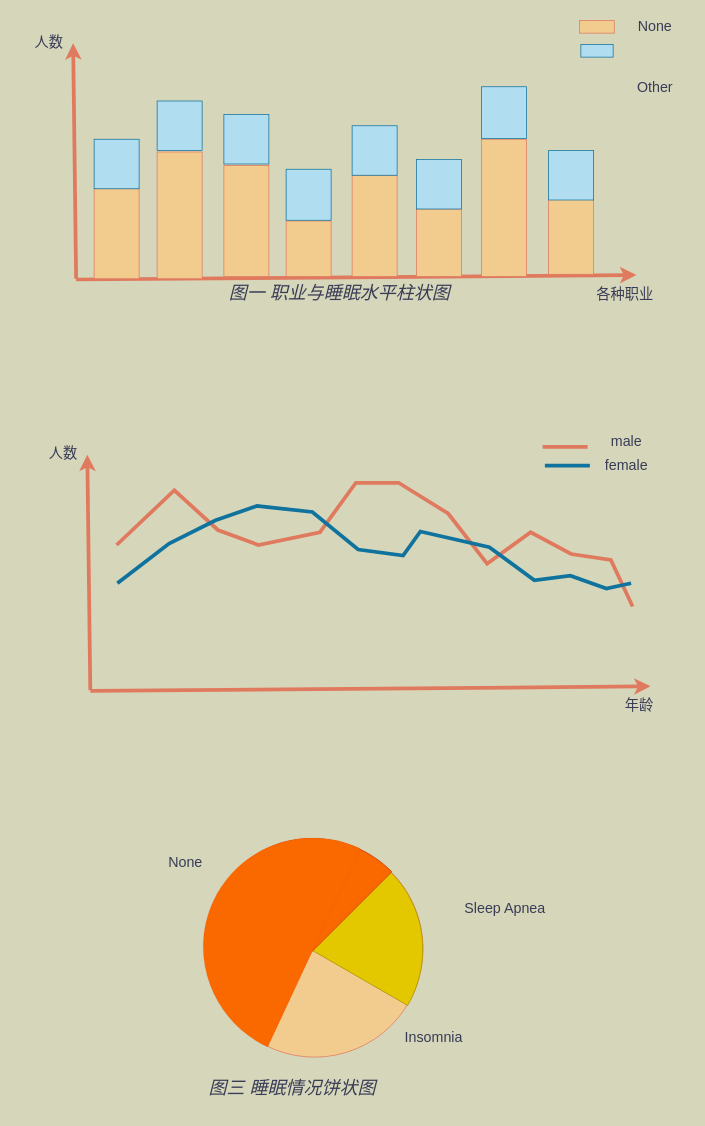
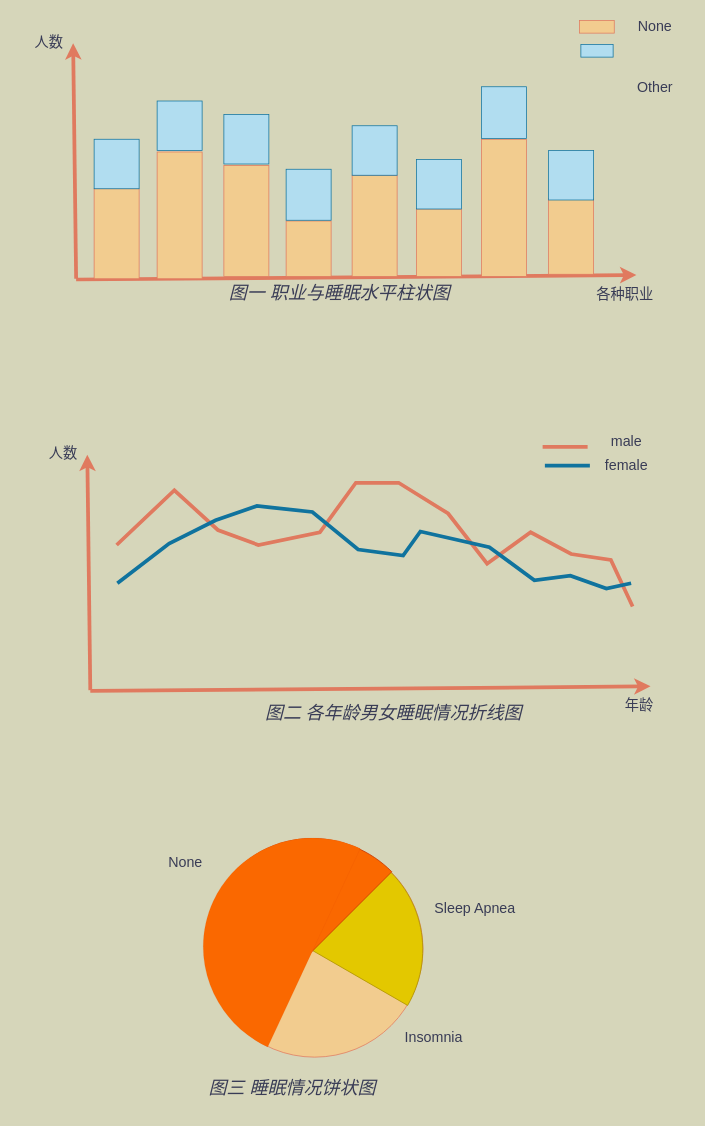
node "图二 各年龄男女睡眠情况折线图": added
node "Sleep Apnea": moved (505, 908) -> (475, 908)
